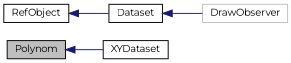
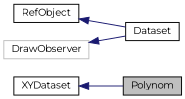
edge "DrawObserver" -> "Dataset": reversed
edge "XYDataset" -> "Polynom": reversed
